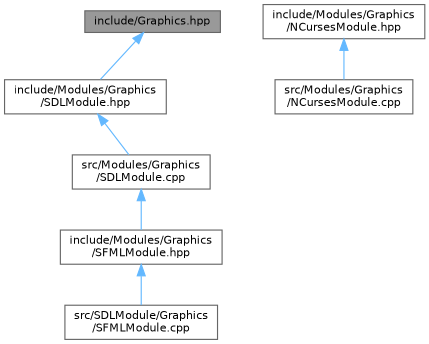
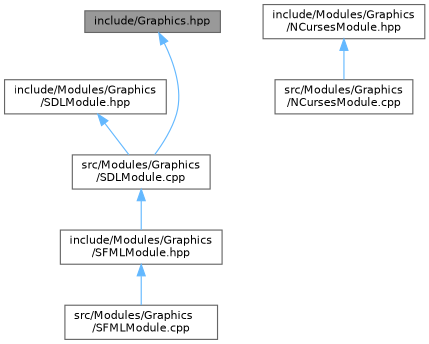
edge "include/Modules/Graphics /SDLModule.hpp" -> "include/Graphics.hpp": now "src/Modules/Graphics /SDLModule.cpp" -> "include/Graphics.hpp"
node "src/SDLModule/Graphics /SFMLModule.cpp": label "src/SDLModule/Graphics /SFMLModule.cpp" -> "src/Modules/Graphics /SFMLModule.cpp"
